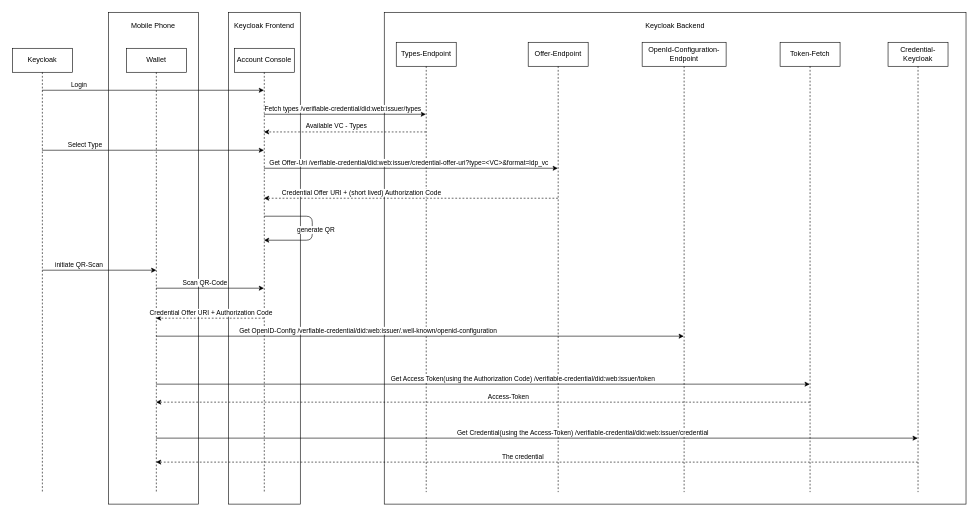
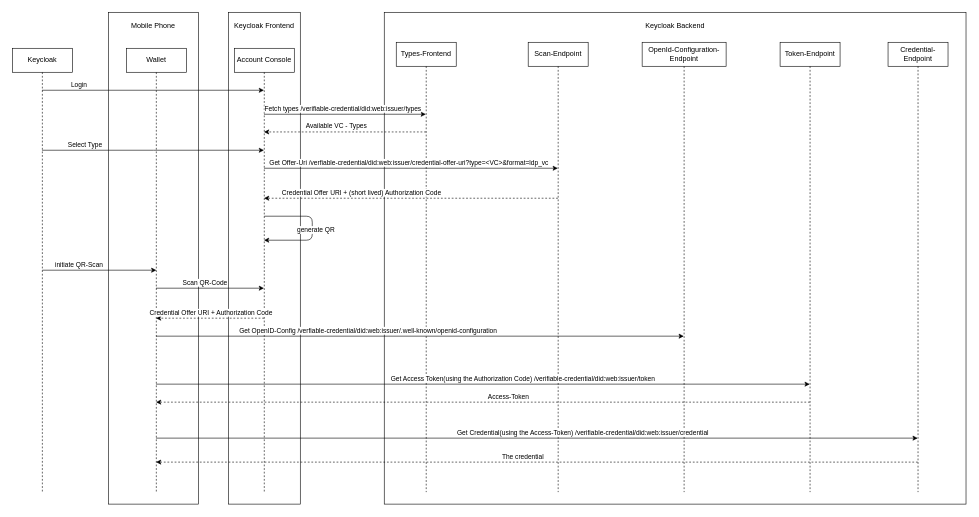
node "Types-Endpoint": label "Types-Endpoint" -> "Types-Frontend"
node "Offer-Endpoint": label "Offer-Endpoint" -> "Scan-Endpoint"
node "Token-Fetch": label "Token-Fetch" -> "Token-Endpoint"
node "Credential-Keycloak": label "Credential-Keycloak" -> "Credential-Endpoint"
